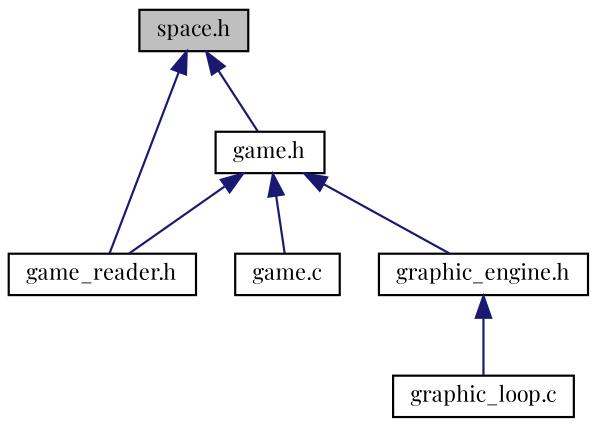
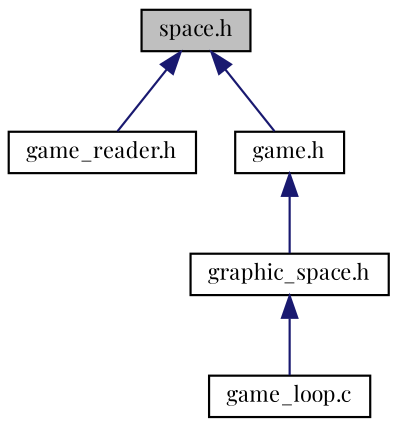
edge "game_reader.h" -> "game.h": removed
node "game.c": removed
node "graphic_engine.h": label "graphic_engine.h" -> "graphic_space.h"
node "graphic_loop.c": label "graphic_loop.c" -> "game_loop.c"
